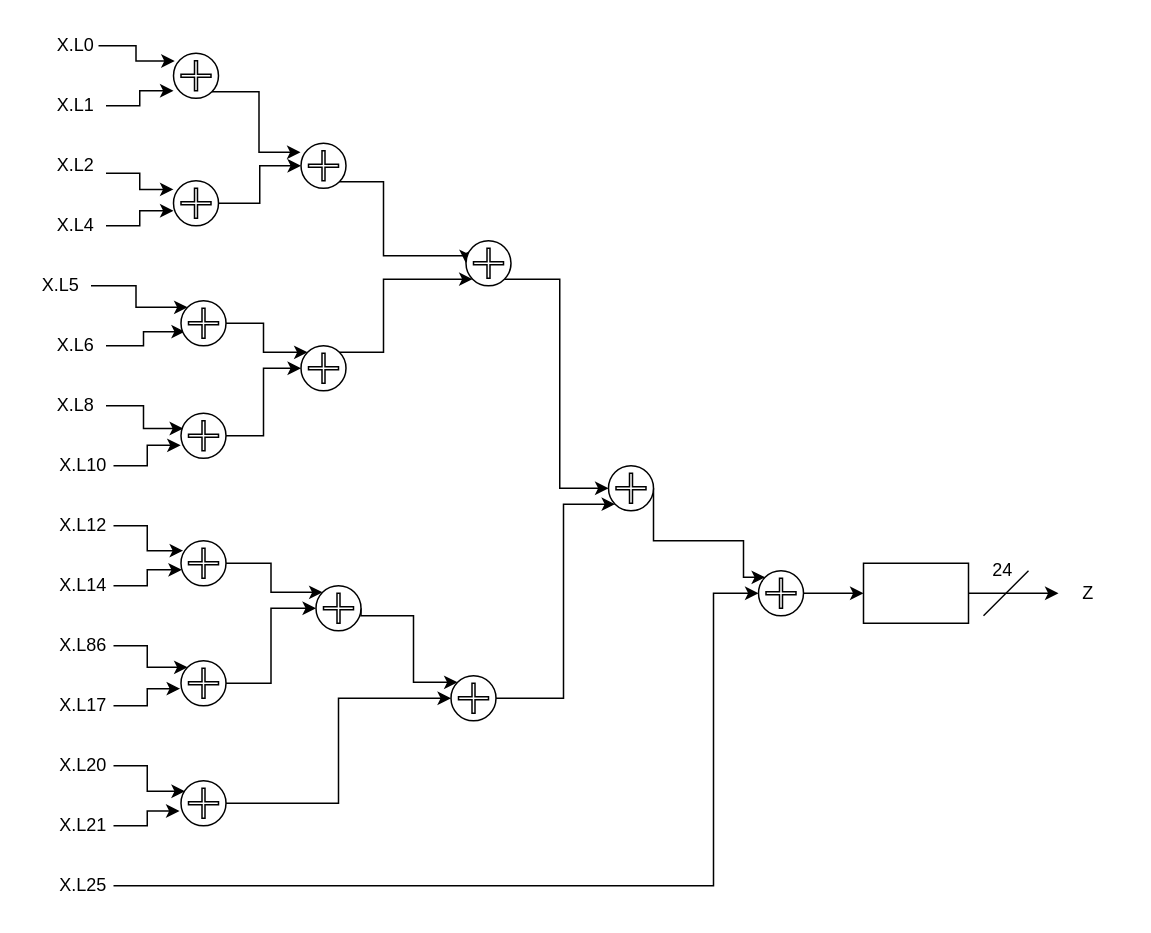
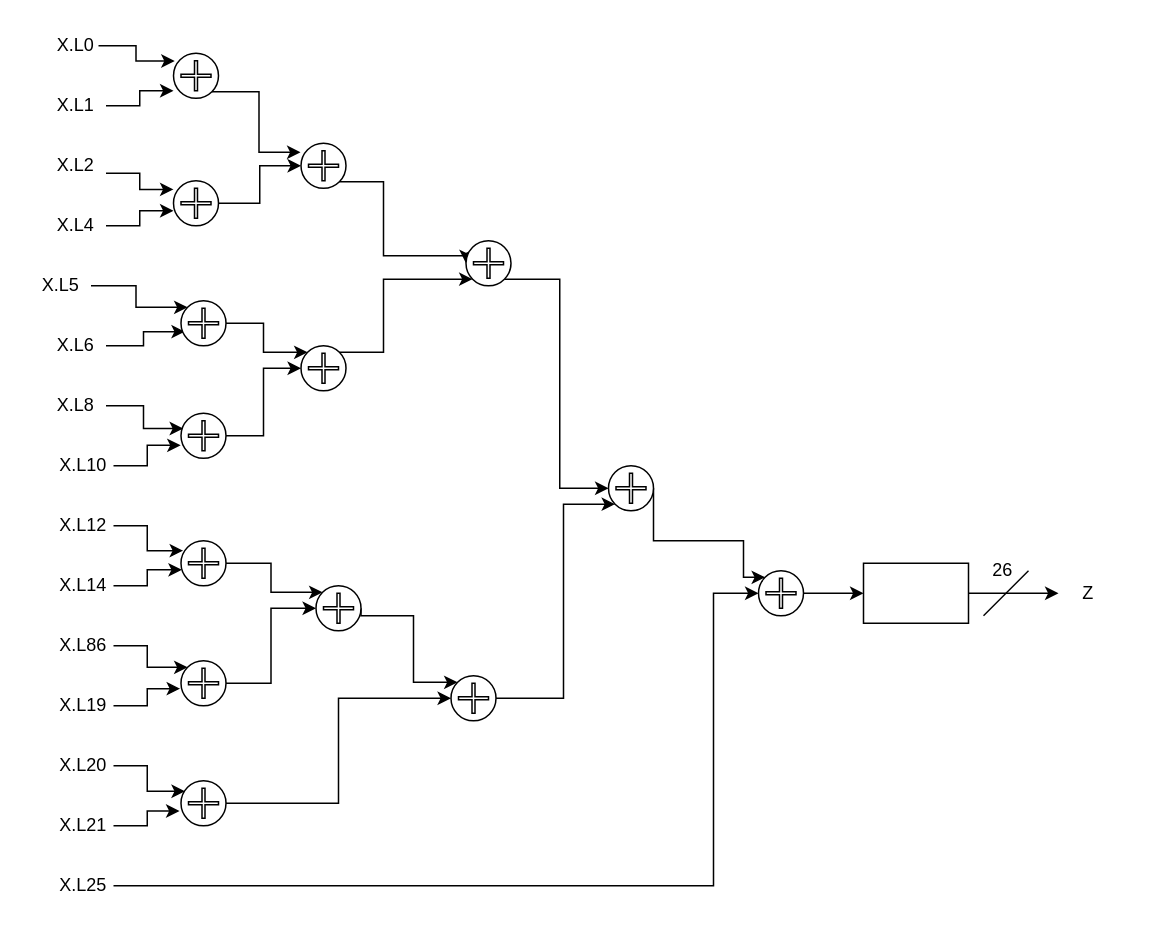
node "24": label "24" -> "26"
node "X.L17": label "X.L17" -> "X.L19"
